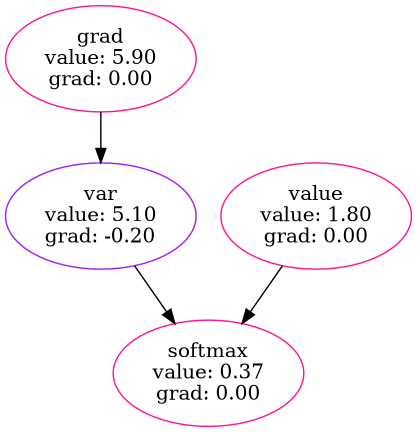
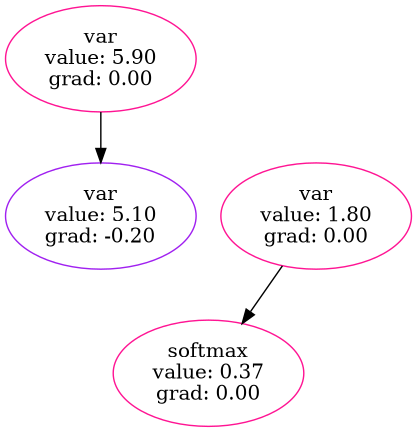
node "grad value: 5.90 grad: 0.00": label "grad value: 5.90 grad: 0.00" -> "var value: 5.90 grad: 0.00"
node "value value: 1.80 grad: 0.00": label "value value: 1.80 grad: 0.00" -> "var value: 1.80 grad: 0.00"
edge "var value: 5.10 grad: -0.20" -> "softmax value: 0.37 grad: 0.00": removed
